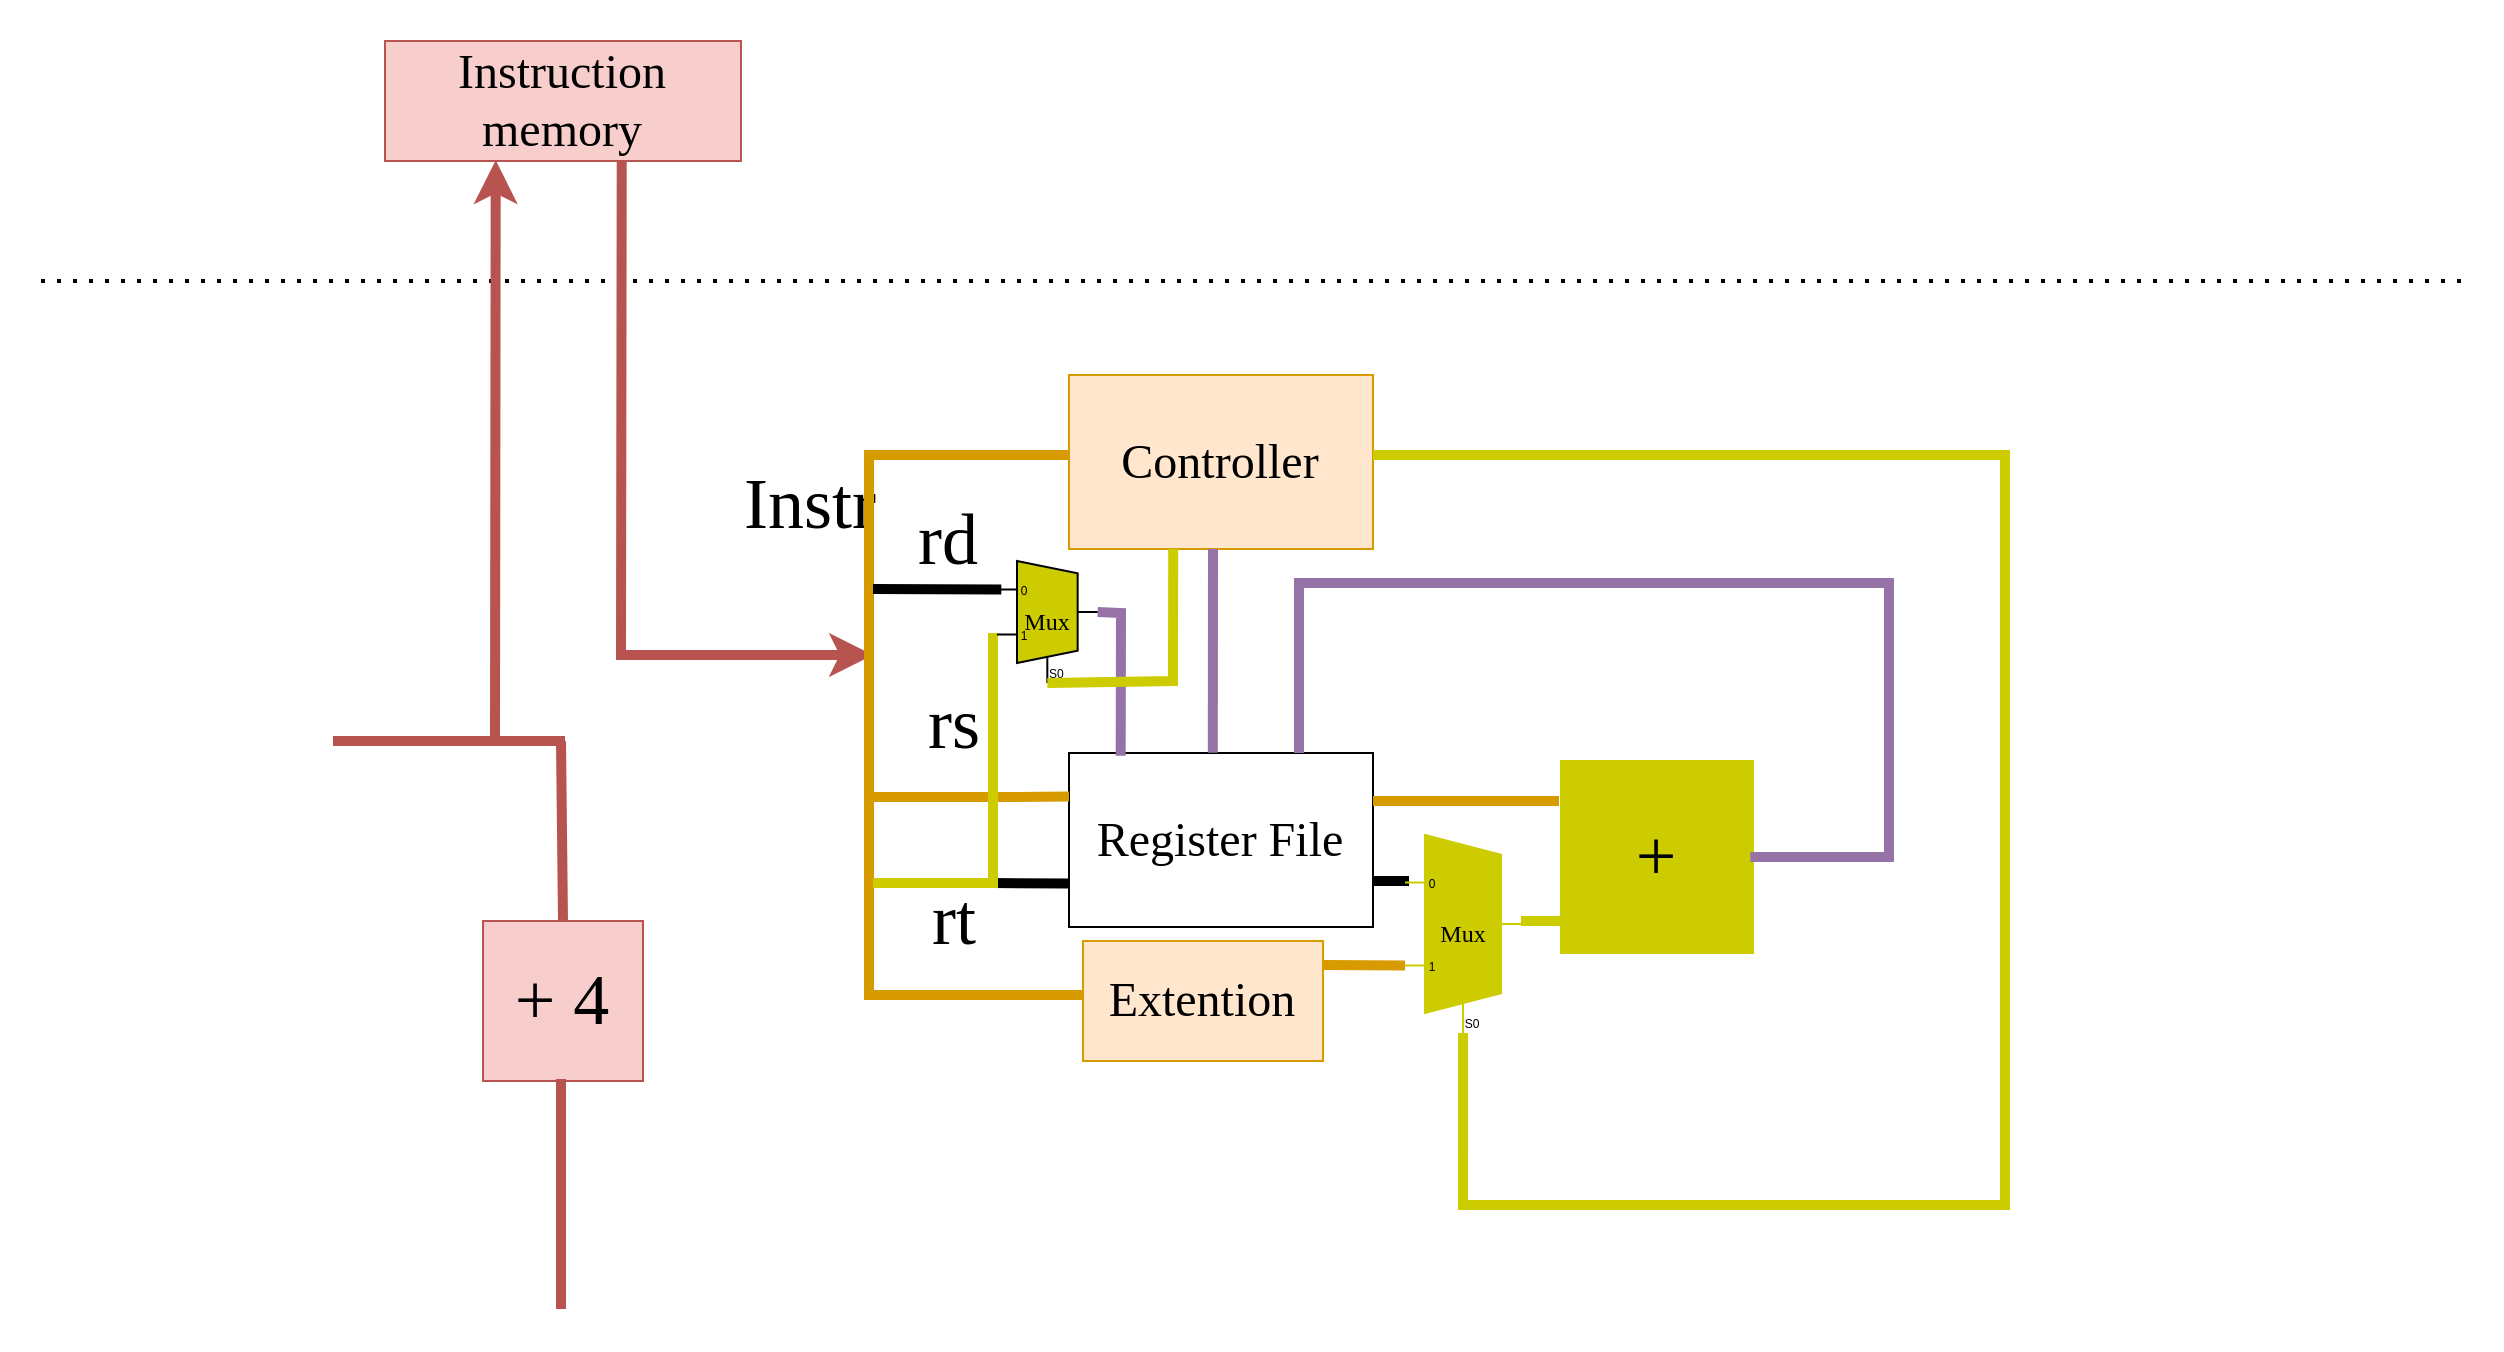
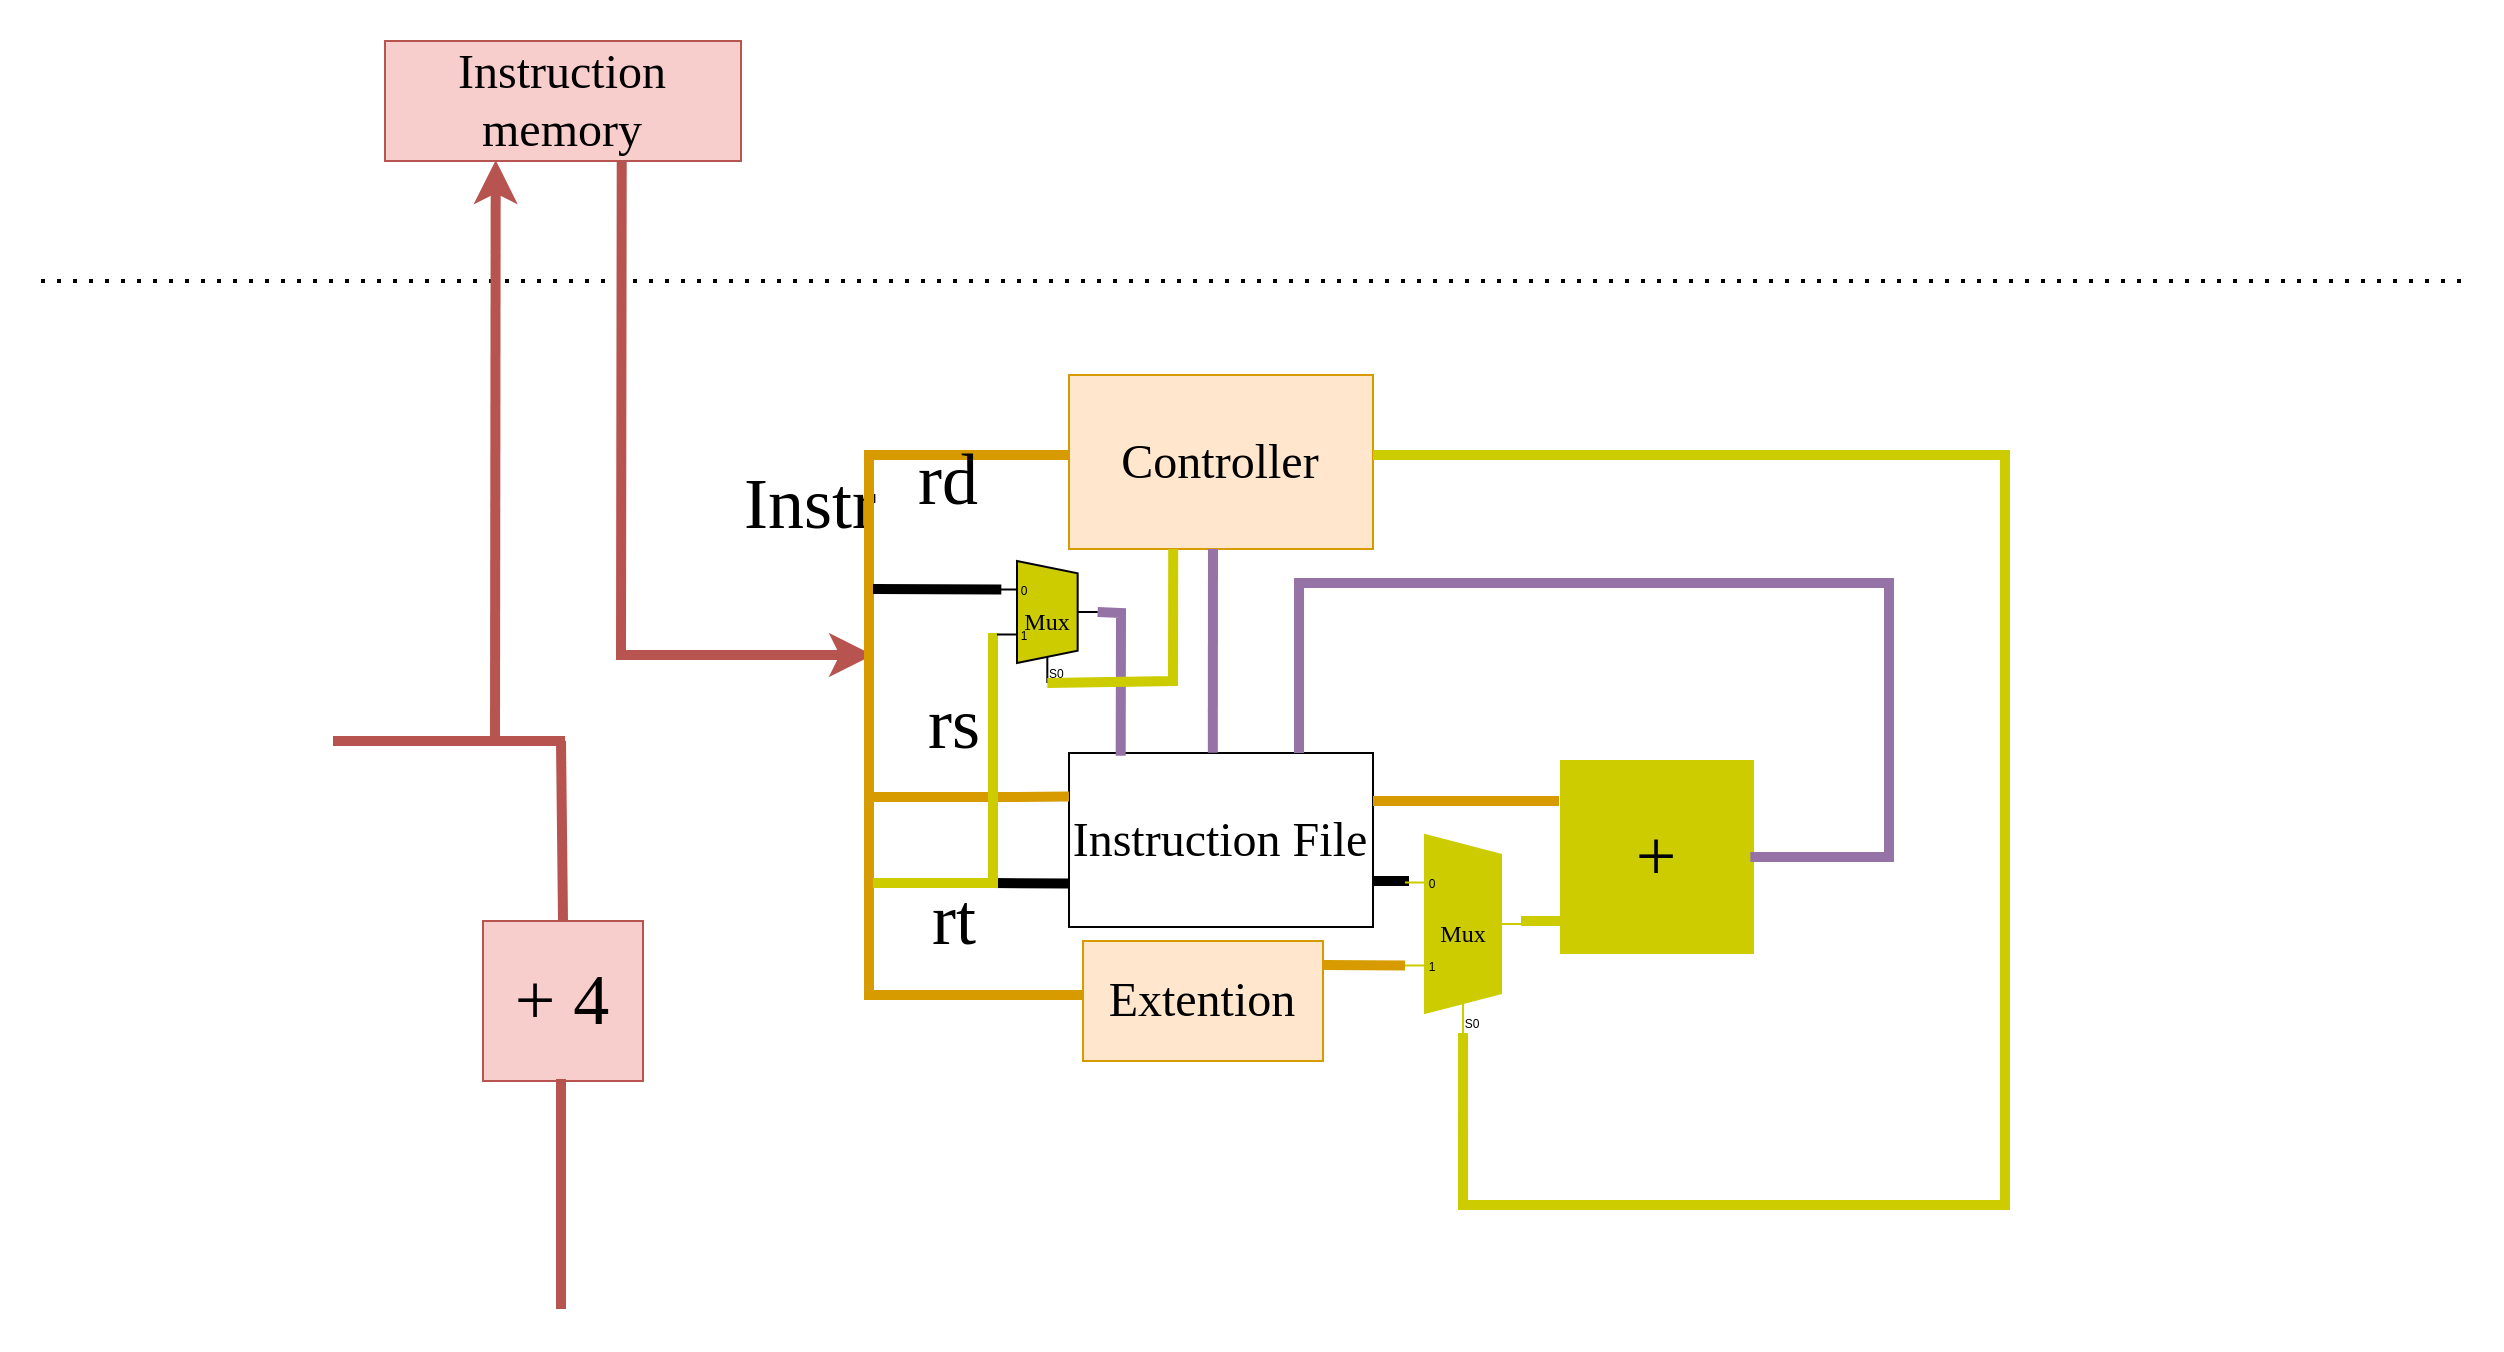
node "rd": moved (949, 541) -> (949, 481)
node "Register File": label "Register File" -> "Instruction File"
